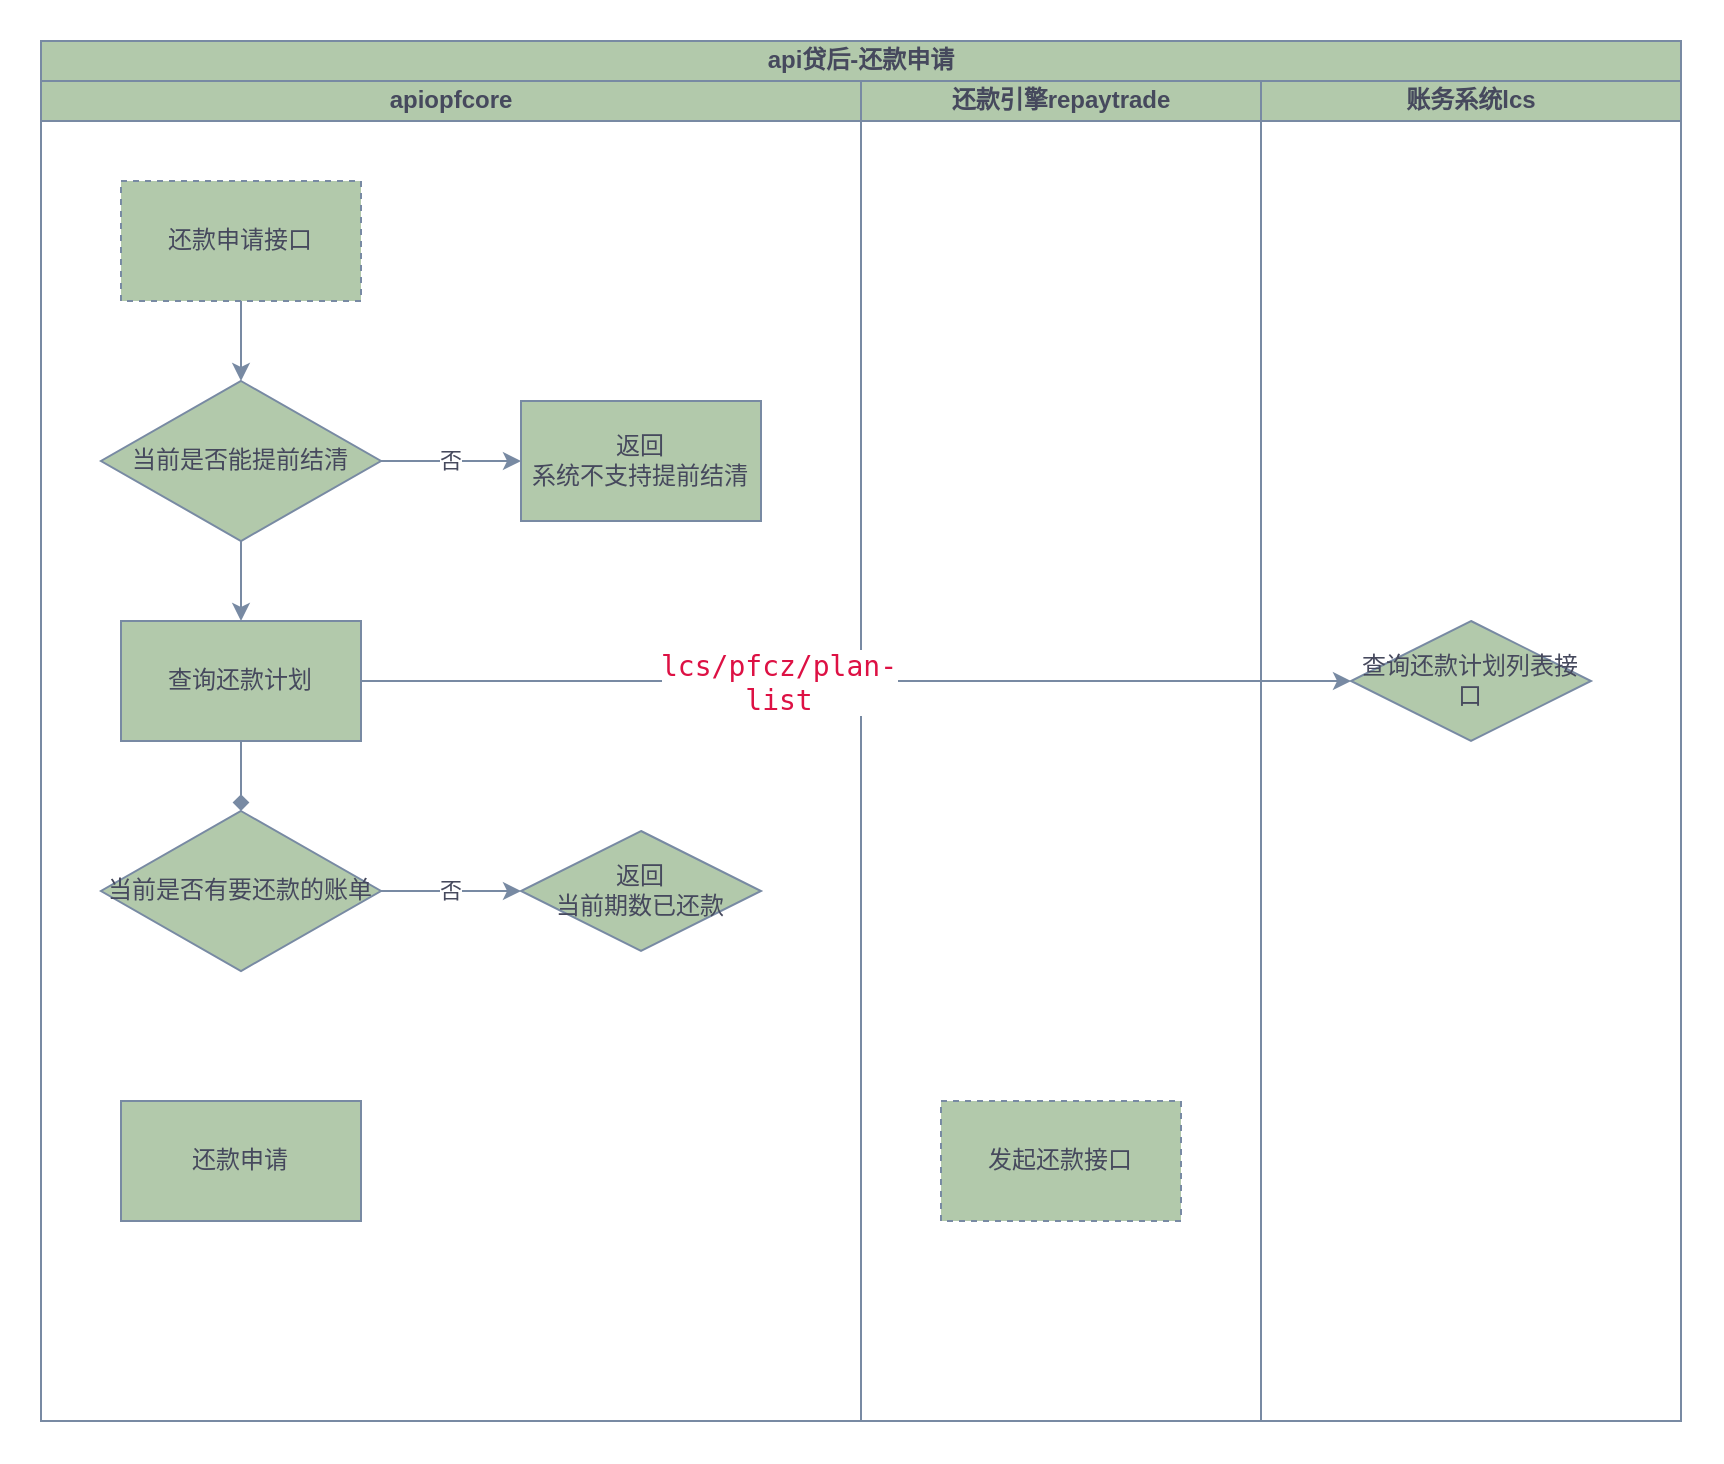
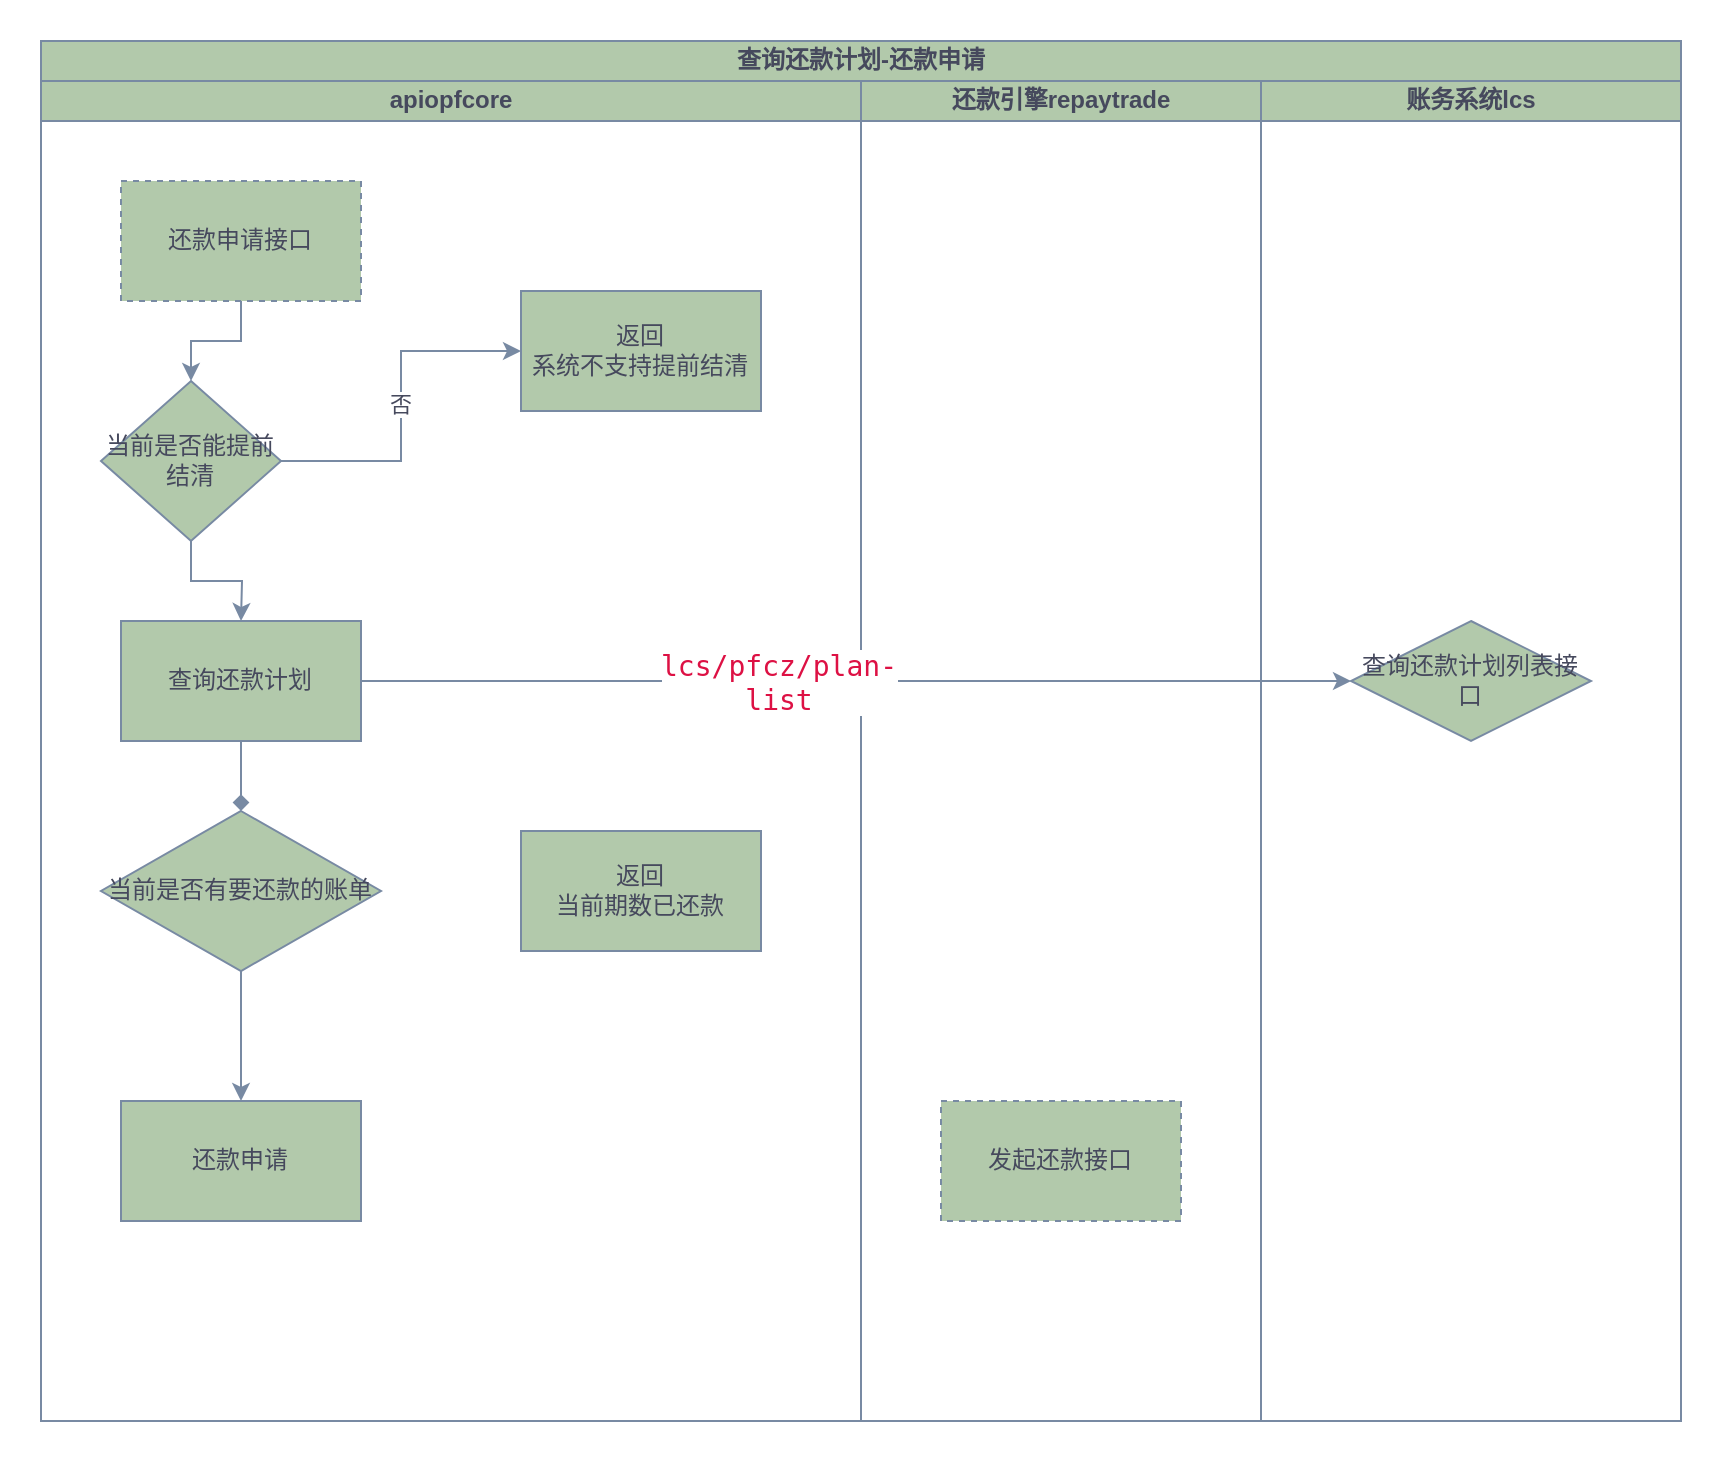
node "api贷后-还款申请": label "api贷后-还款申请" -> "查询还款计划-还款申请"
node "当前是否能提前结清": size 280x160 -> 180x160
node "返回 系统不支持提前结清": moved (641, 461) -> (641, 351)
edge "当前是否有要还款的账单" -> "返回 当前期数已还款": removed, label "否"
node "返回 当前期数已还款": shape diamond -> rectangle
edge "当前是否有要还款的账单" -> "还款申请": added
